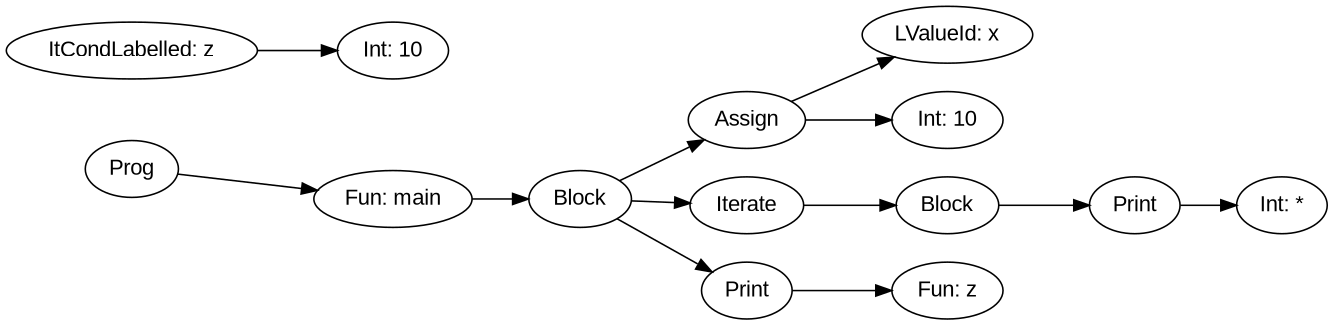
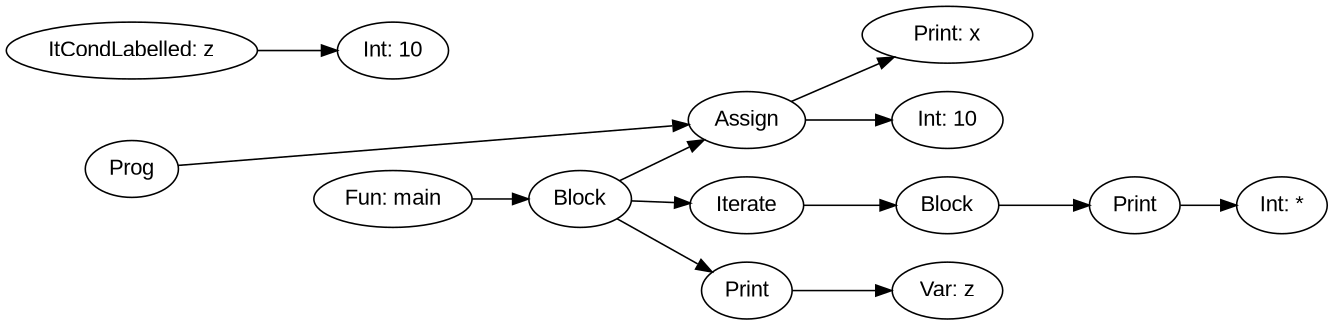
node "LValueId: x": label "LValueId: x" -> "Print: x"
edge "Prog" -> "Fun: main": now "Prog" -> "Assign"
node "Fun: z": label "Fun: z" -> "Var: z"
